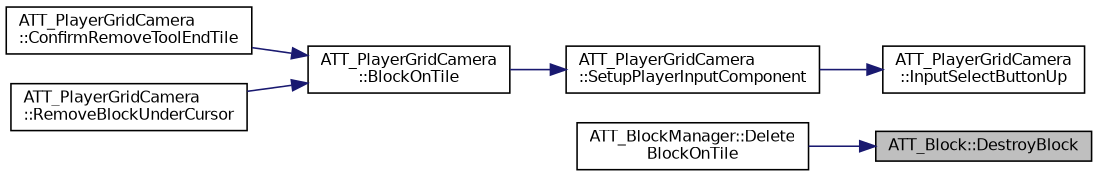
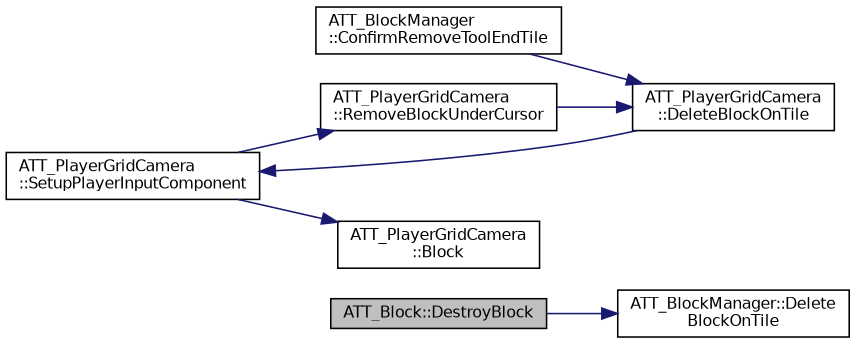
node "ATT_PlayerGridCamera ::ConfirmRemoveToolEndTile": label "ATT_PlayerGridCamera ::ConfirmRemoveToolEndTile" -> "ATT_BlockManager ::ConfirmRemoveToolEndTile"
node "ATT_PlayerGridCamera ::BlockOnTile": label "ATT_PlayerGridCamera ::BlockOnTile" -> "ATT_PlayerGridCamera ::DeleteBlockOnTile"
node "ATT_PlayerGridCamera ::InputSelectButtonUp": label "ATT_PlayerGridCamera ::InputSelectButtonUp" -> "ATT_PlayerGridCamera ::Block"
edge "ATT_PlayerGridCamera ::SetupPlayerInputComponent" -> "ATT_PlayerGridCamera ::RemoveBlockUnderCursor": added
edge "ATT_BlockManager::Delete BlockOnTile" -> "ATT_Block::DestroyBlock": reversed
